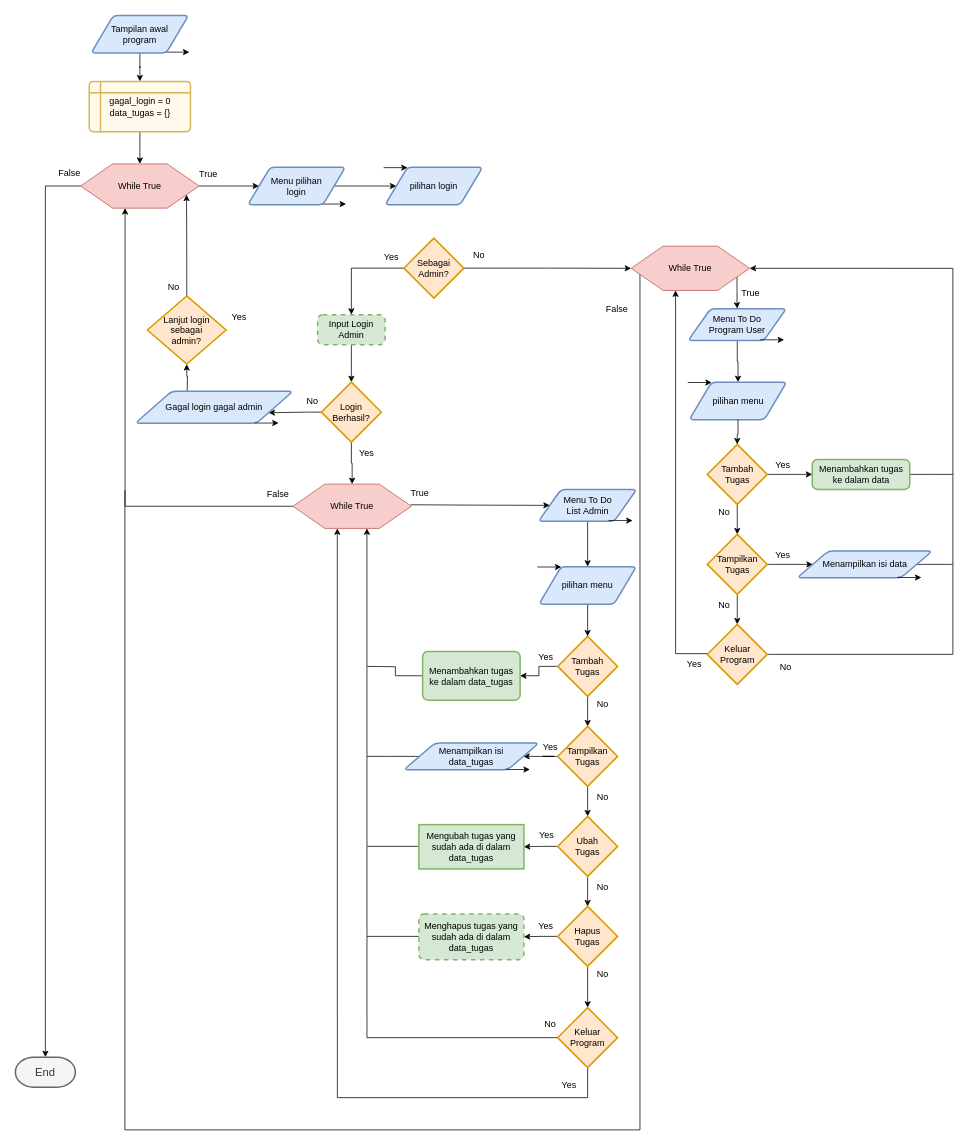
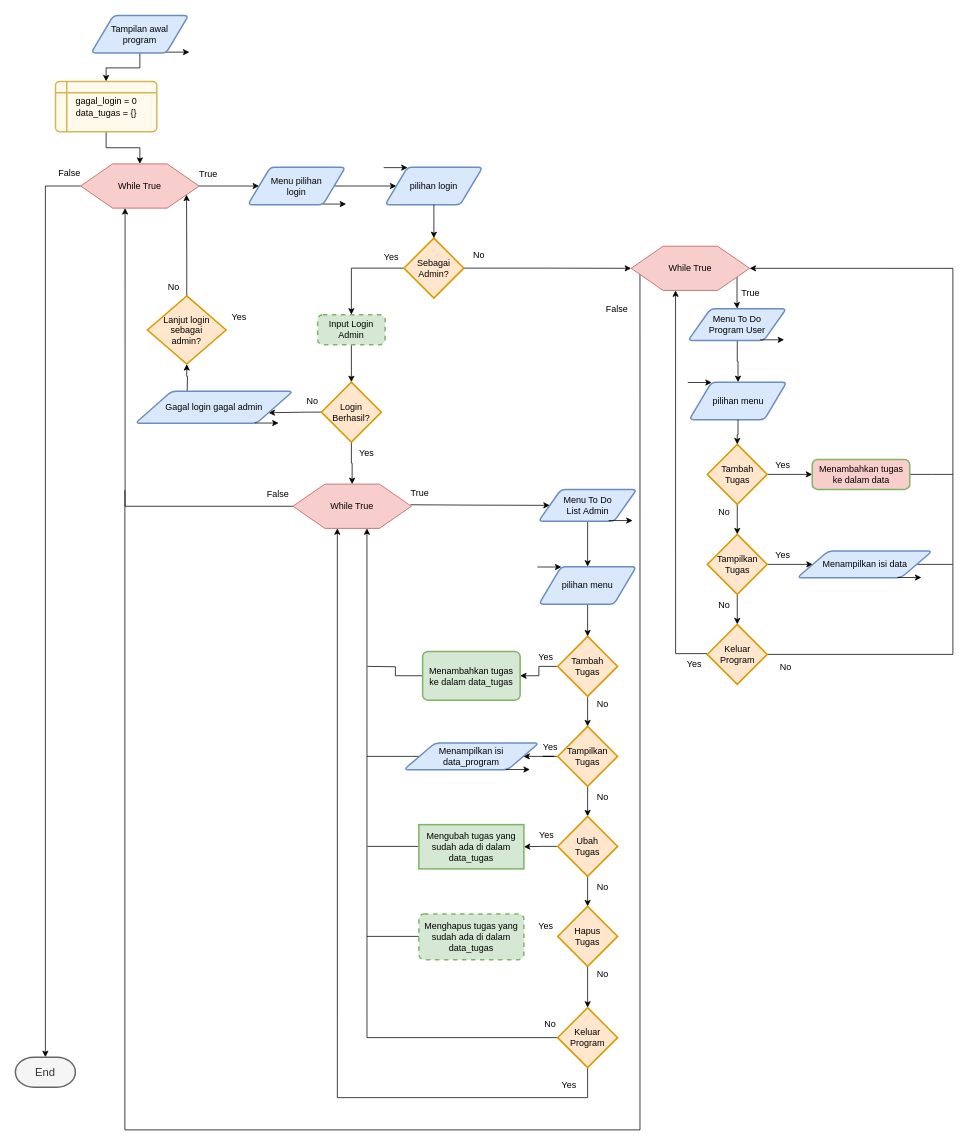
node "gagal_login = 0 data_tugas = {}": moved (140, 107) -> (106, 107)
edge "pilihan login" -> "Sebagai Admin?": added
node "Menambahkan tugas ke dalam data": fillcolor #d5e8d4 -> #f8cecc
node "Menampilkan isi data_tugas": label "Menampilkan isi data_tugas" -> "Menampilkan isi data_program"
edge "Hapus Tugas" -> "Menghapus tugas yang sudah ada di dalam data_tugas": removed
